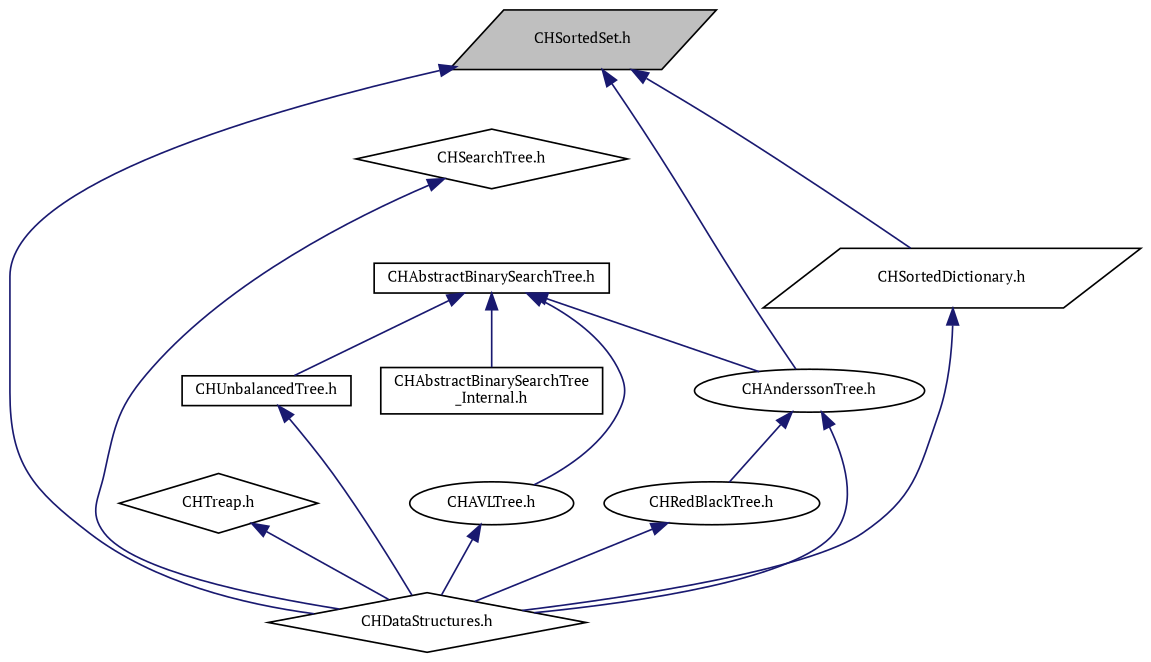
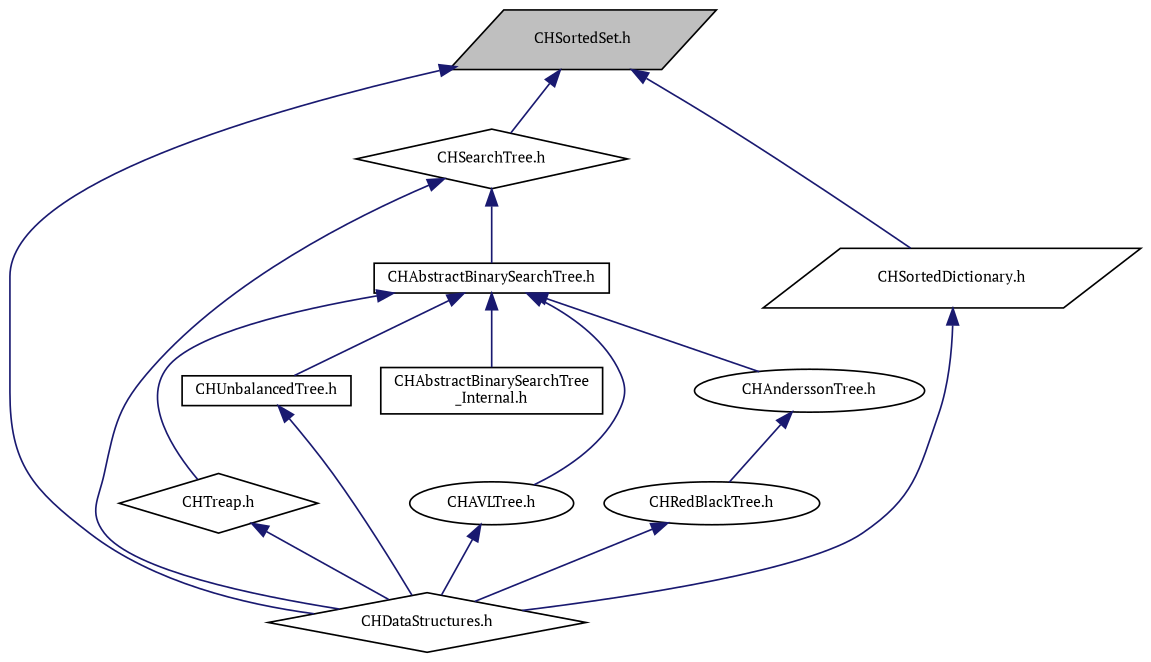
edge "CHAnderssonTree.h" -> "CHSortedSet.h": now "CHSearchTree.h" -> "CHSortedSet.h"
edge "CHAbstractBinarySearchTree.h" -> "CHSearchTree.h": added
edge "CHTreap.h" -> "CHAbstractBinarySearchTree.h": added
edge "CHDataStructures.h" -> "CHAnderssonTree.h": removed
